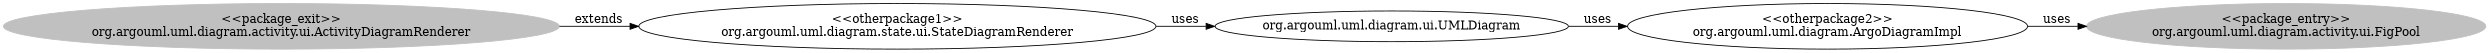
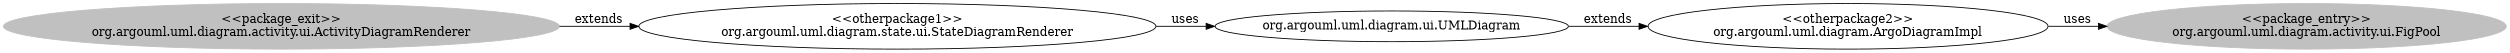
edge "org.argouml.uml.diagram.ui.UMLDiagram" -> "<<otherpackage2>> org.argouml.uml.diagram.ArgoDiagramImpl": label "uses" -> "extends"
